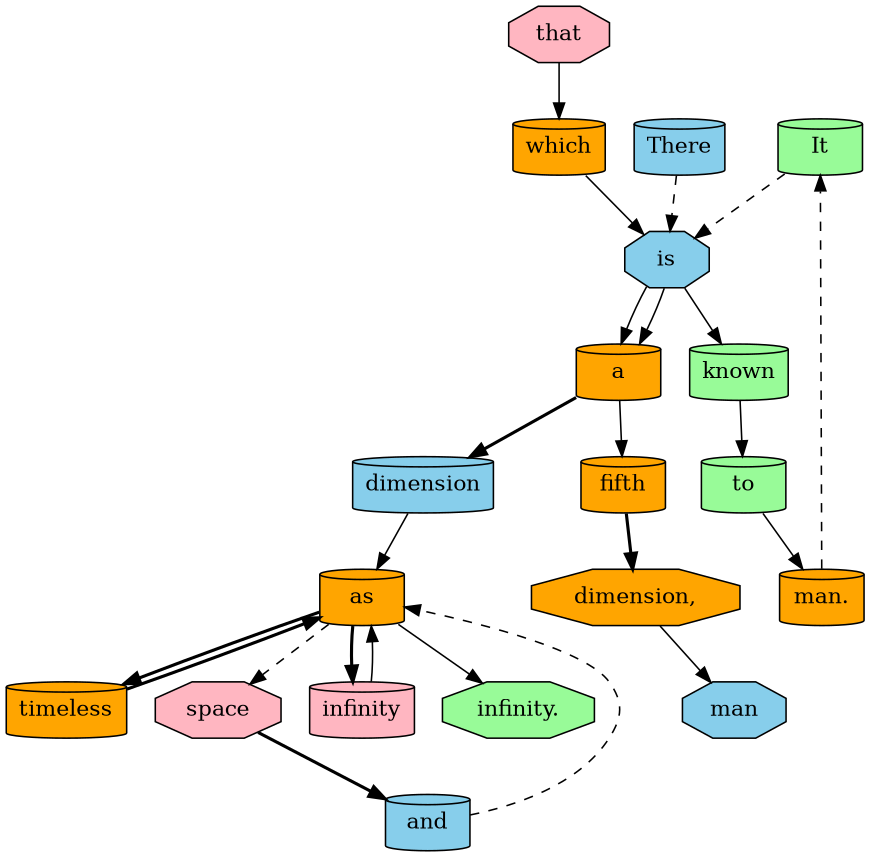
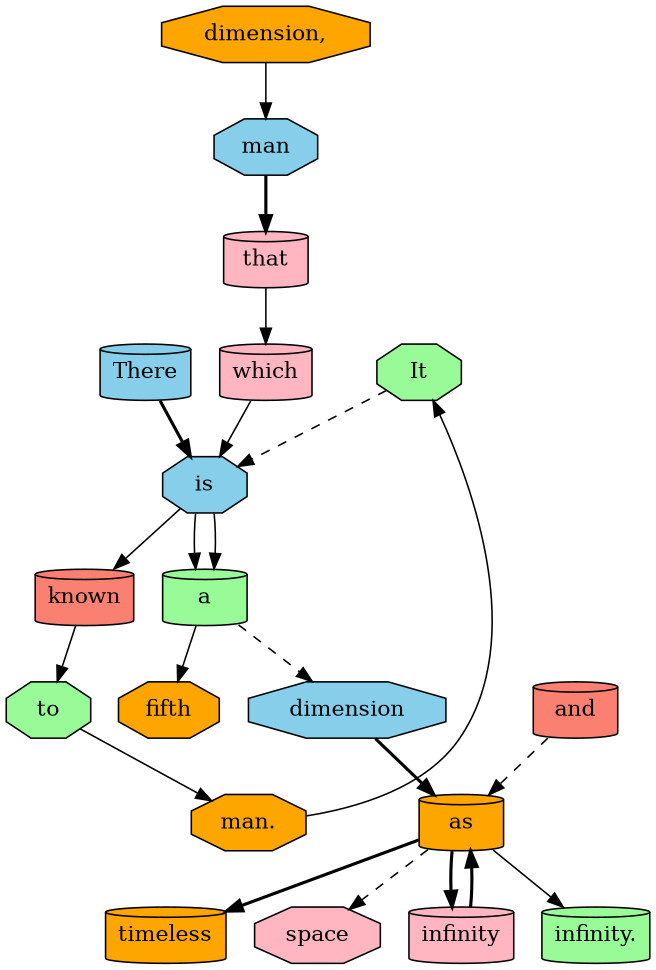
node "that": shape octagon -> cylinder
node "which": fillcolor orange -> lightpink
node "It": shape cylinder -> octagon
edge "man" -> "that": added
edge "There" -> "is": style dashed -> bold
node "a": fillcolor orange -> palegreen
node "known": fillcolor palegreen -> salmon
edge "man." -> "It": style dashed -> solid
edge "a" -> "dimension": style bold -> dashed
node "dimension": shape cylinder -> octagon
node "fifth": shape cylinder -> octagon
node "to": shape cylinder -> octagon
edge "fifth" -> "dimension,": removed
edge "dimension" -> "as": style solid -> bold
node "man.": shape cylinder -> octagon
edge "timeless" -> "as": removed
edge "infinity" -> "as": style solid -> bold
node "infinity.": shape octagon -> cylinder
edge "space" -> "and": removed
node "and": fillcolor skyblue -> salmon
